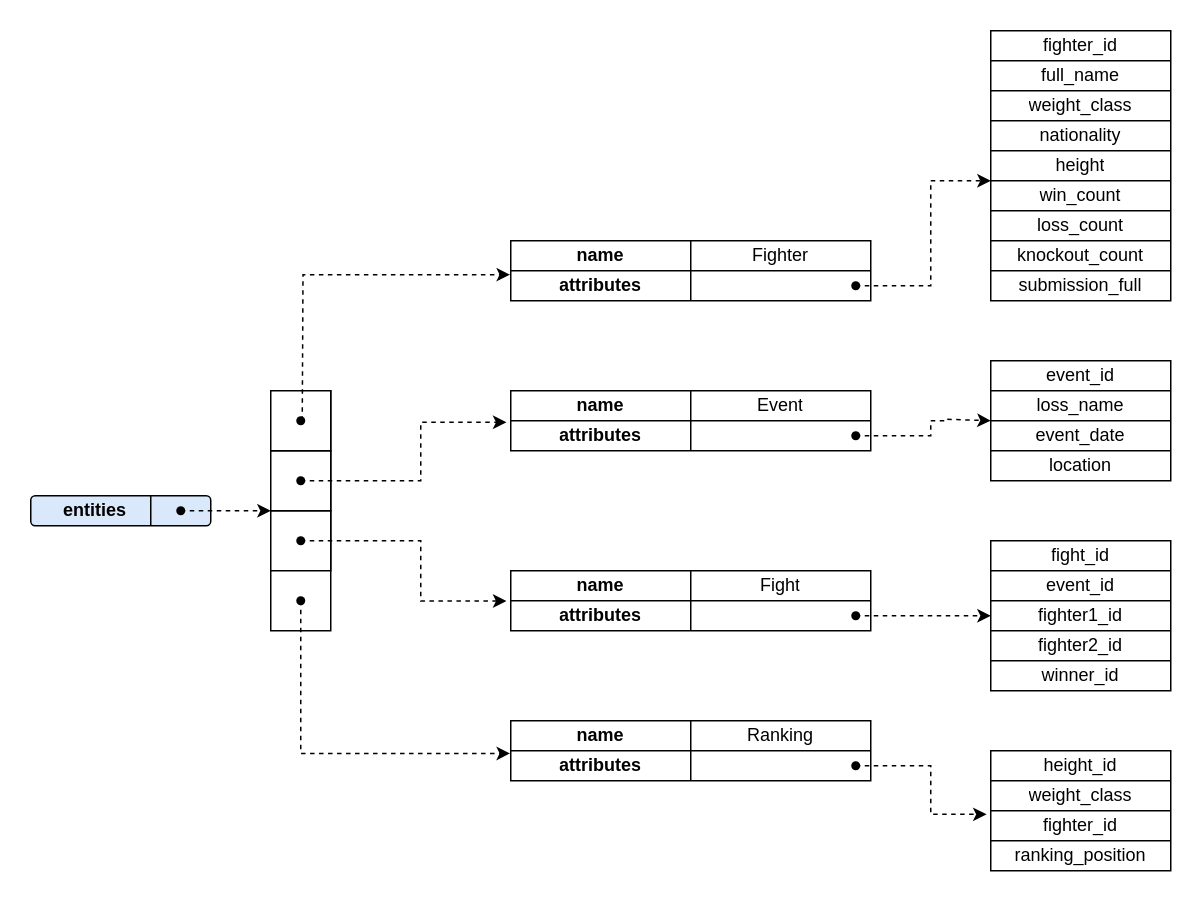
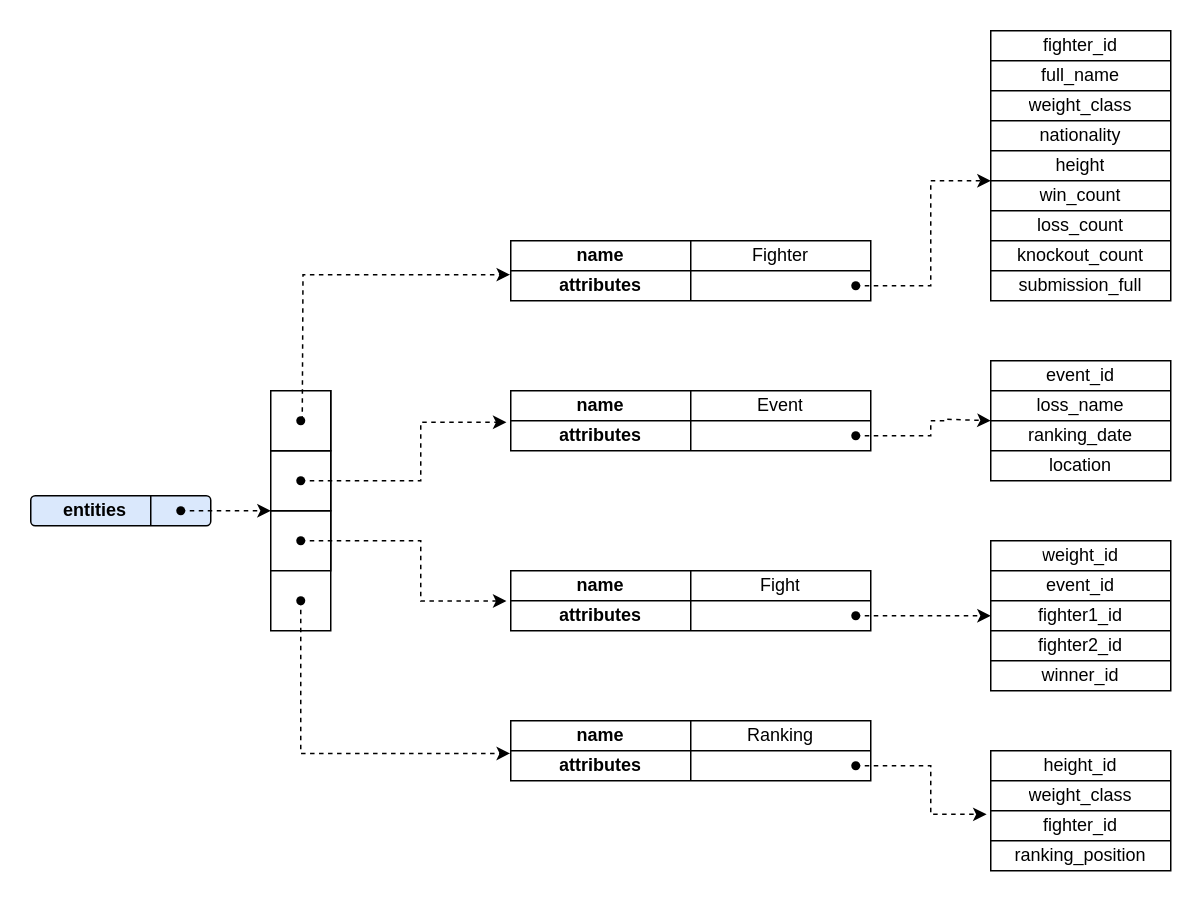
node "event_date": label "event_date" -> "ranking_date"
node "fight_id": label "fight_id" -> "weight_id"
